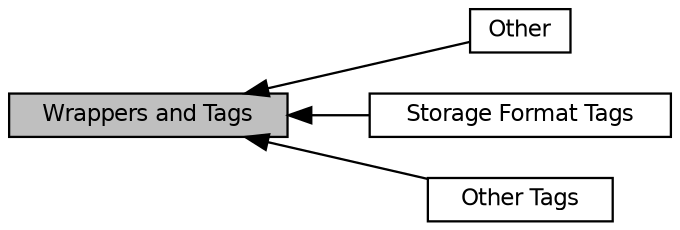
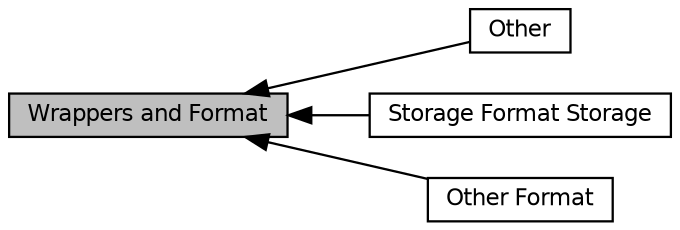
node "Wrappers and Tags": label "Wrappers and Tags" -> "Wrappers and Format"
node "Storage Format Tags": label "Storage Format Tags" -> "Storage Format Storage"
node "Other Tags": label "Other Tags" -> "Other Format"
